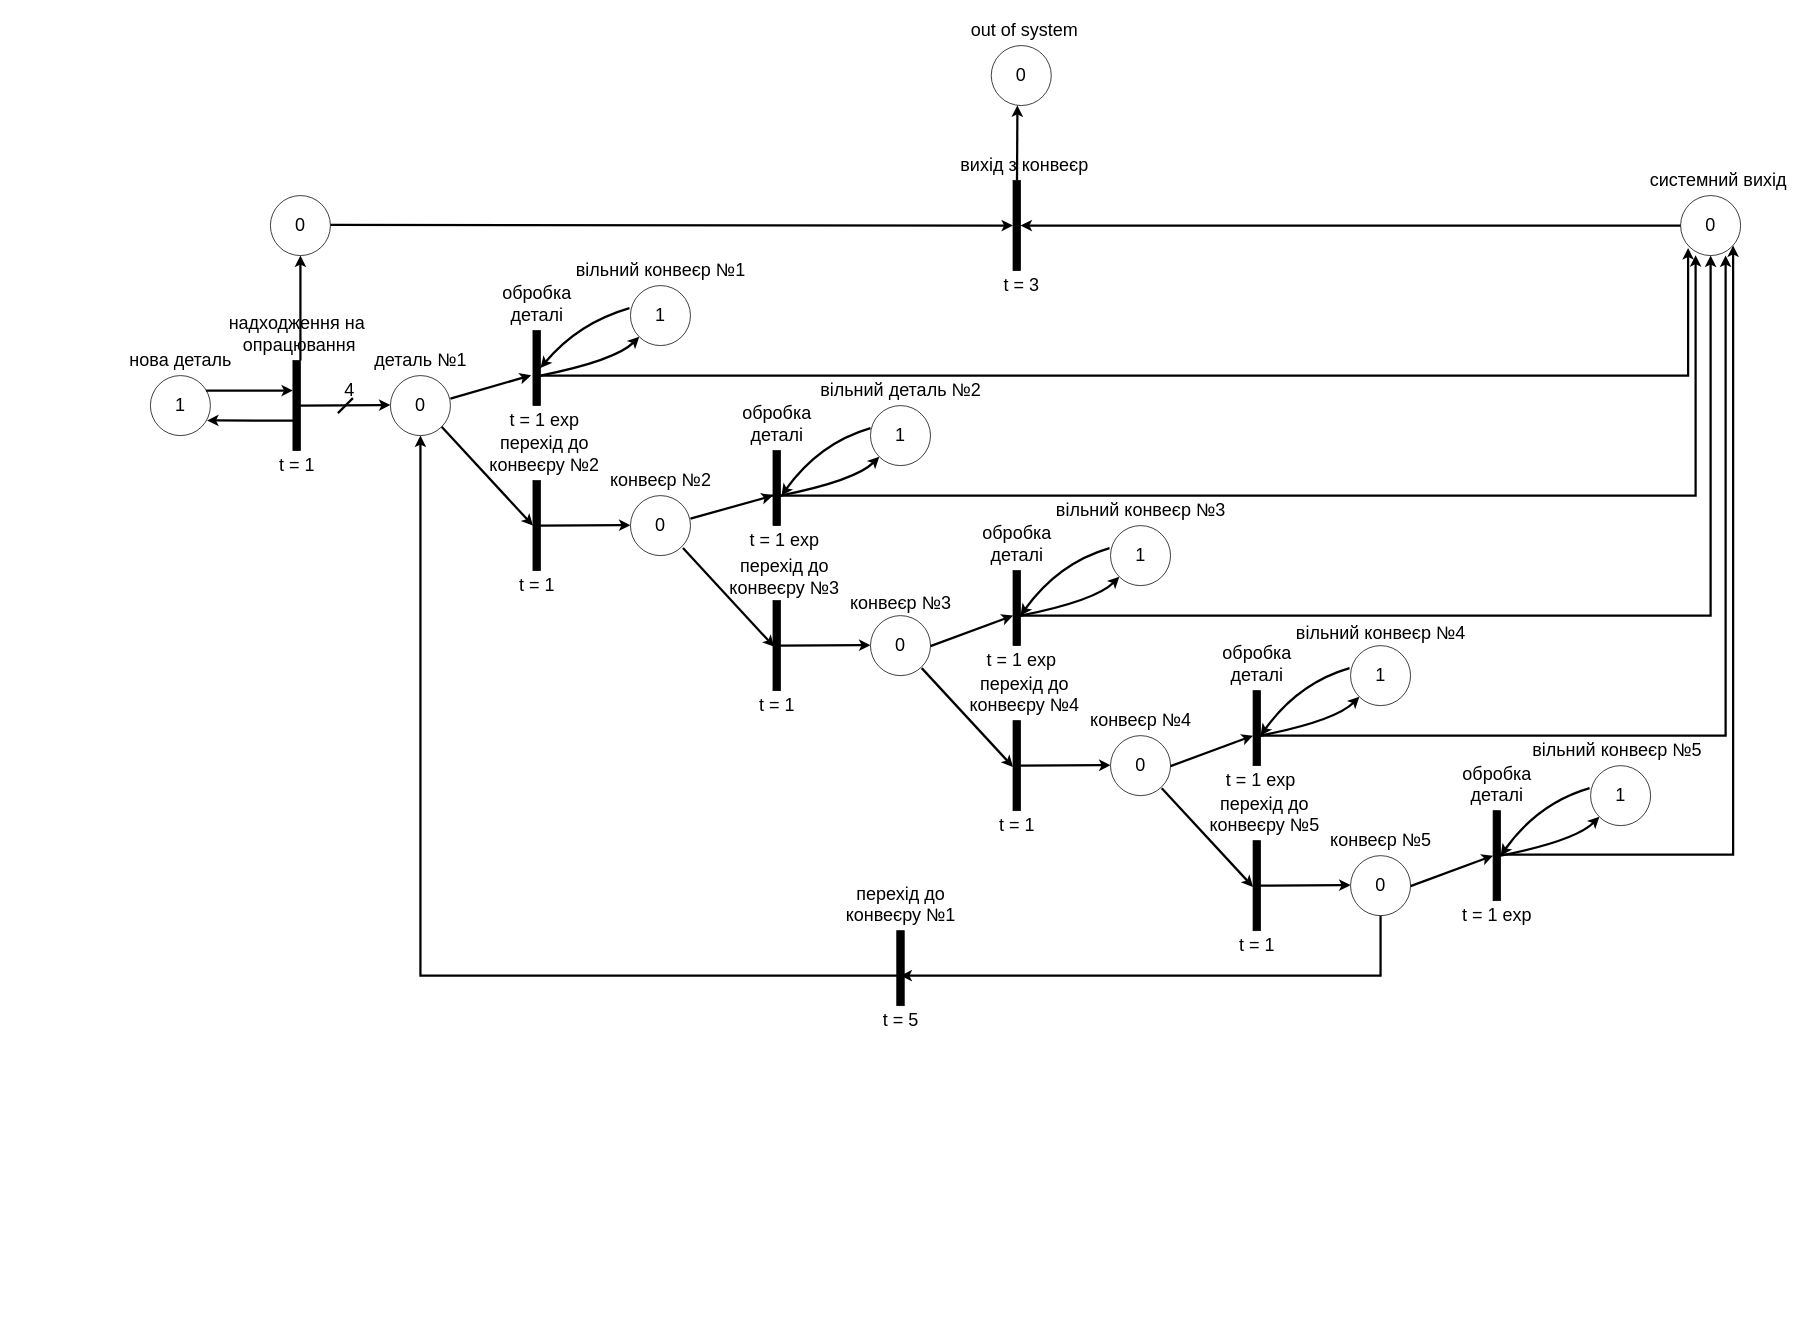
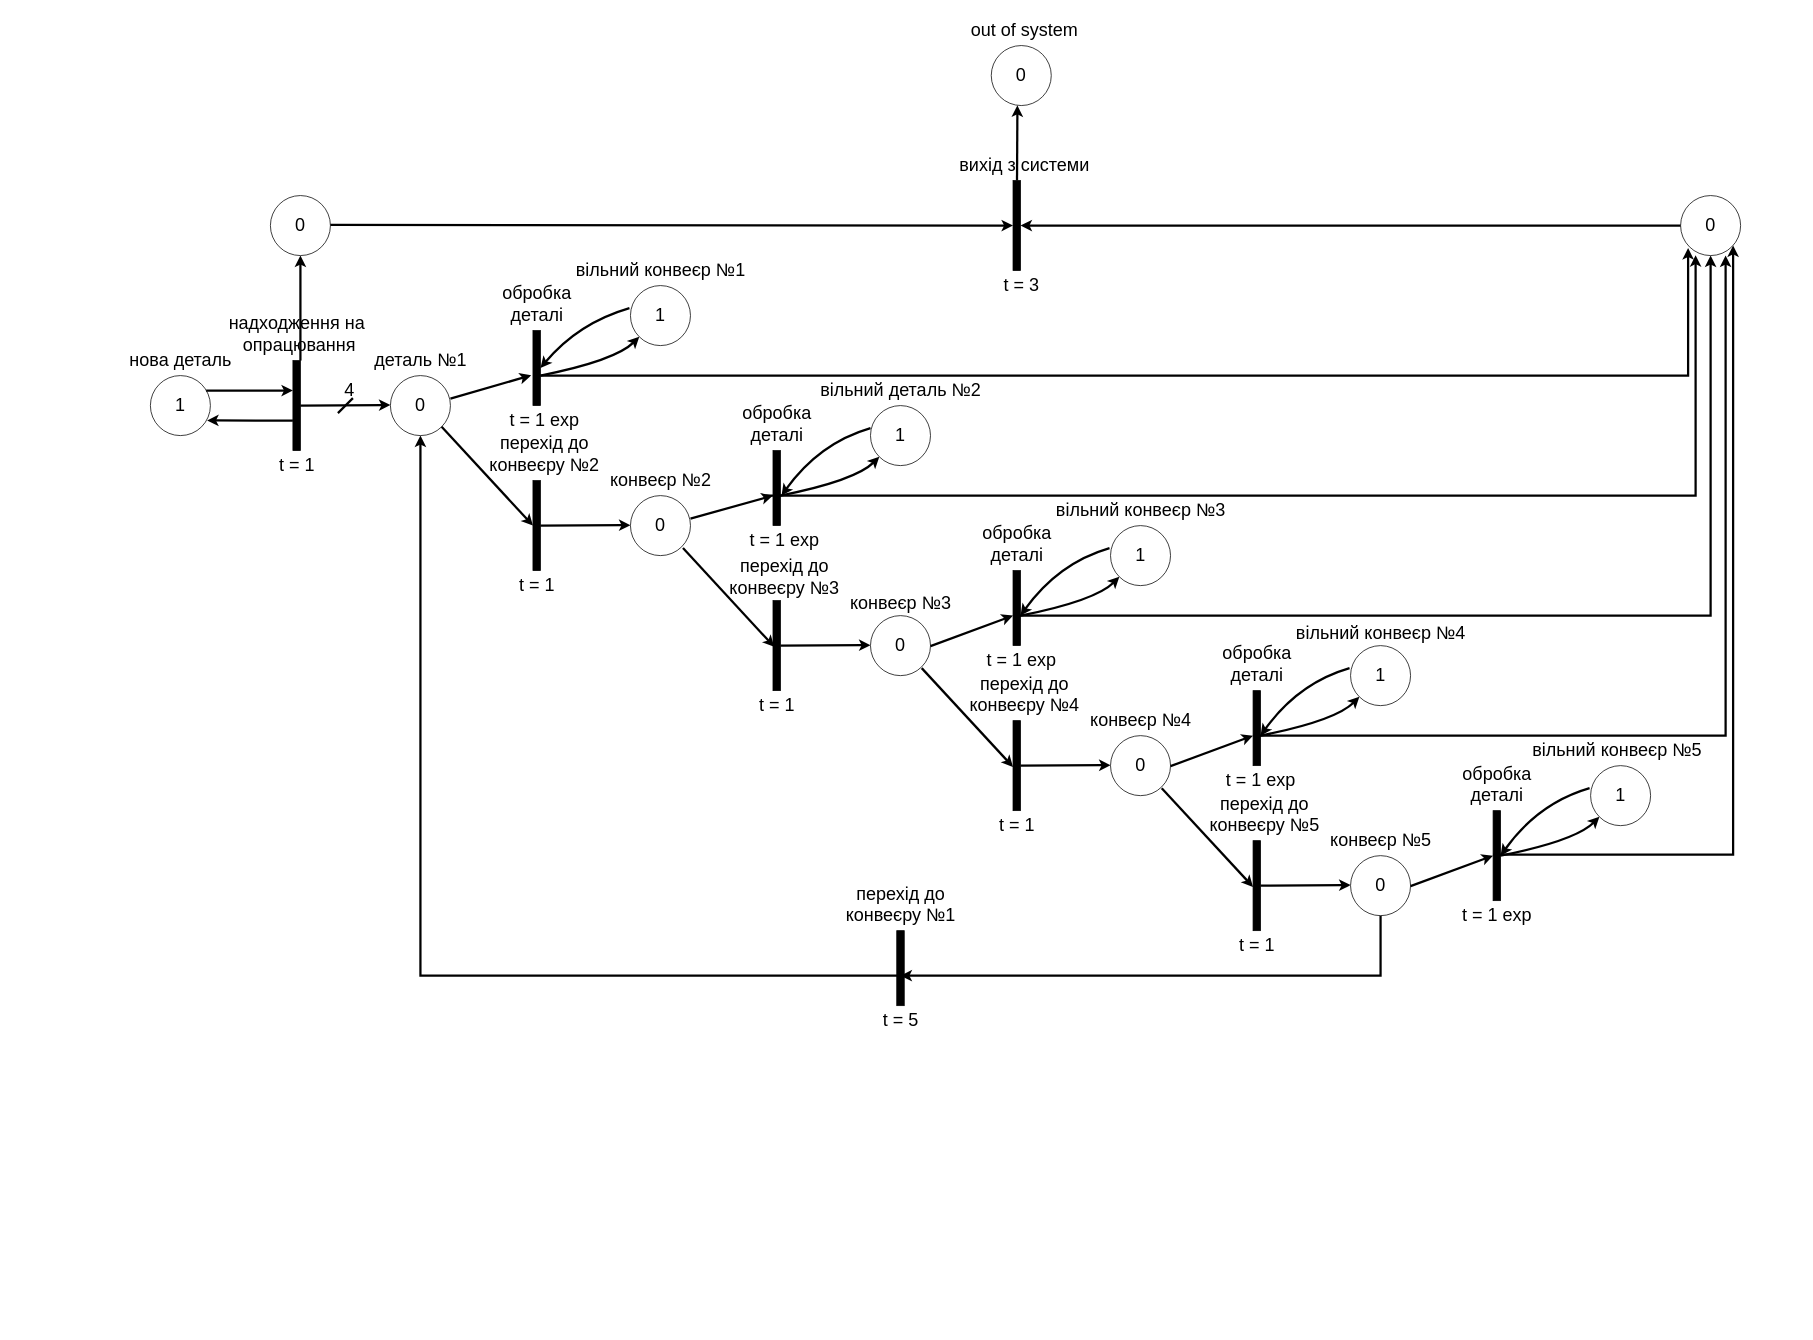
node "вихід з конвеєр": label "вихід з конвеєр" -> "вихід з системи"
node "системний вихід": removed
